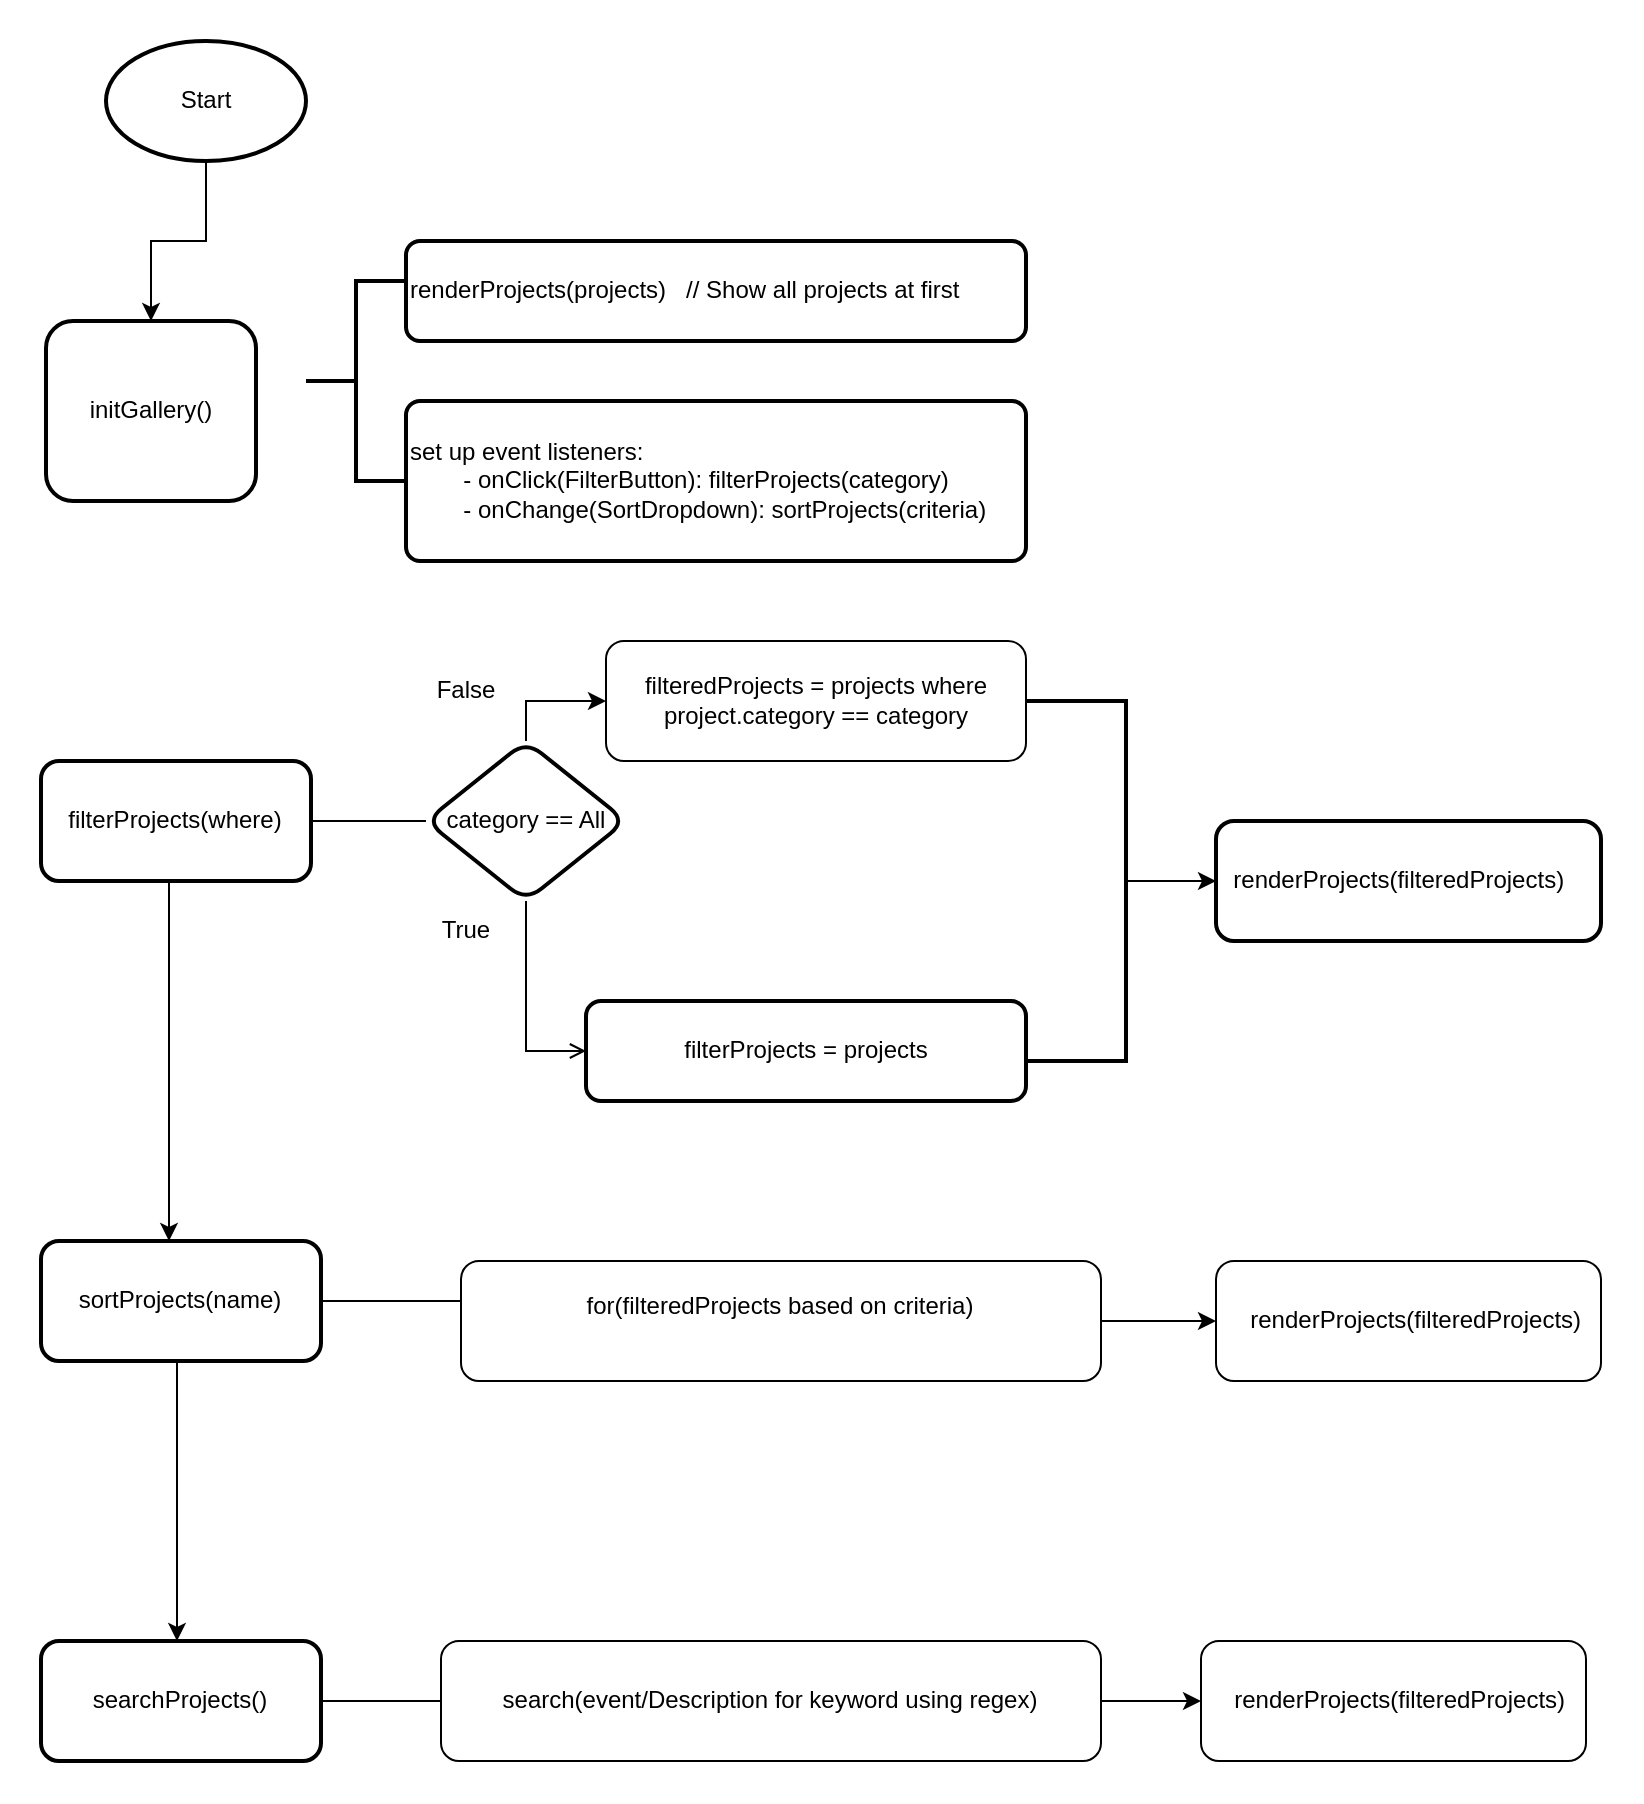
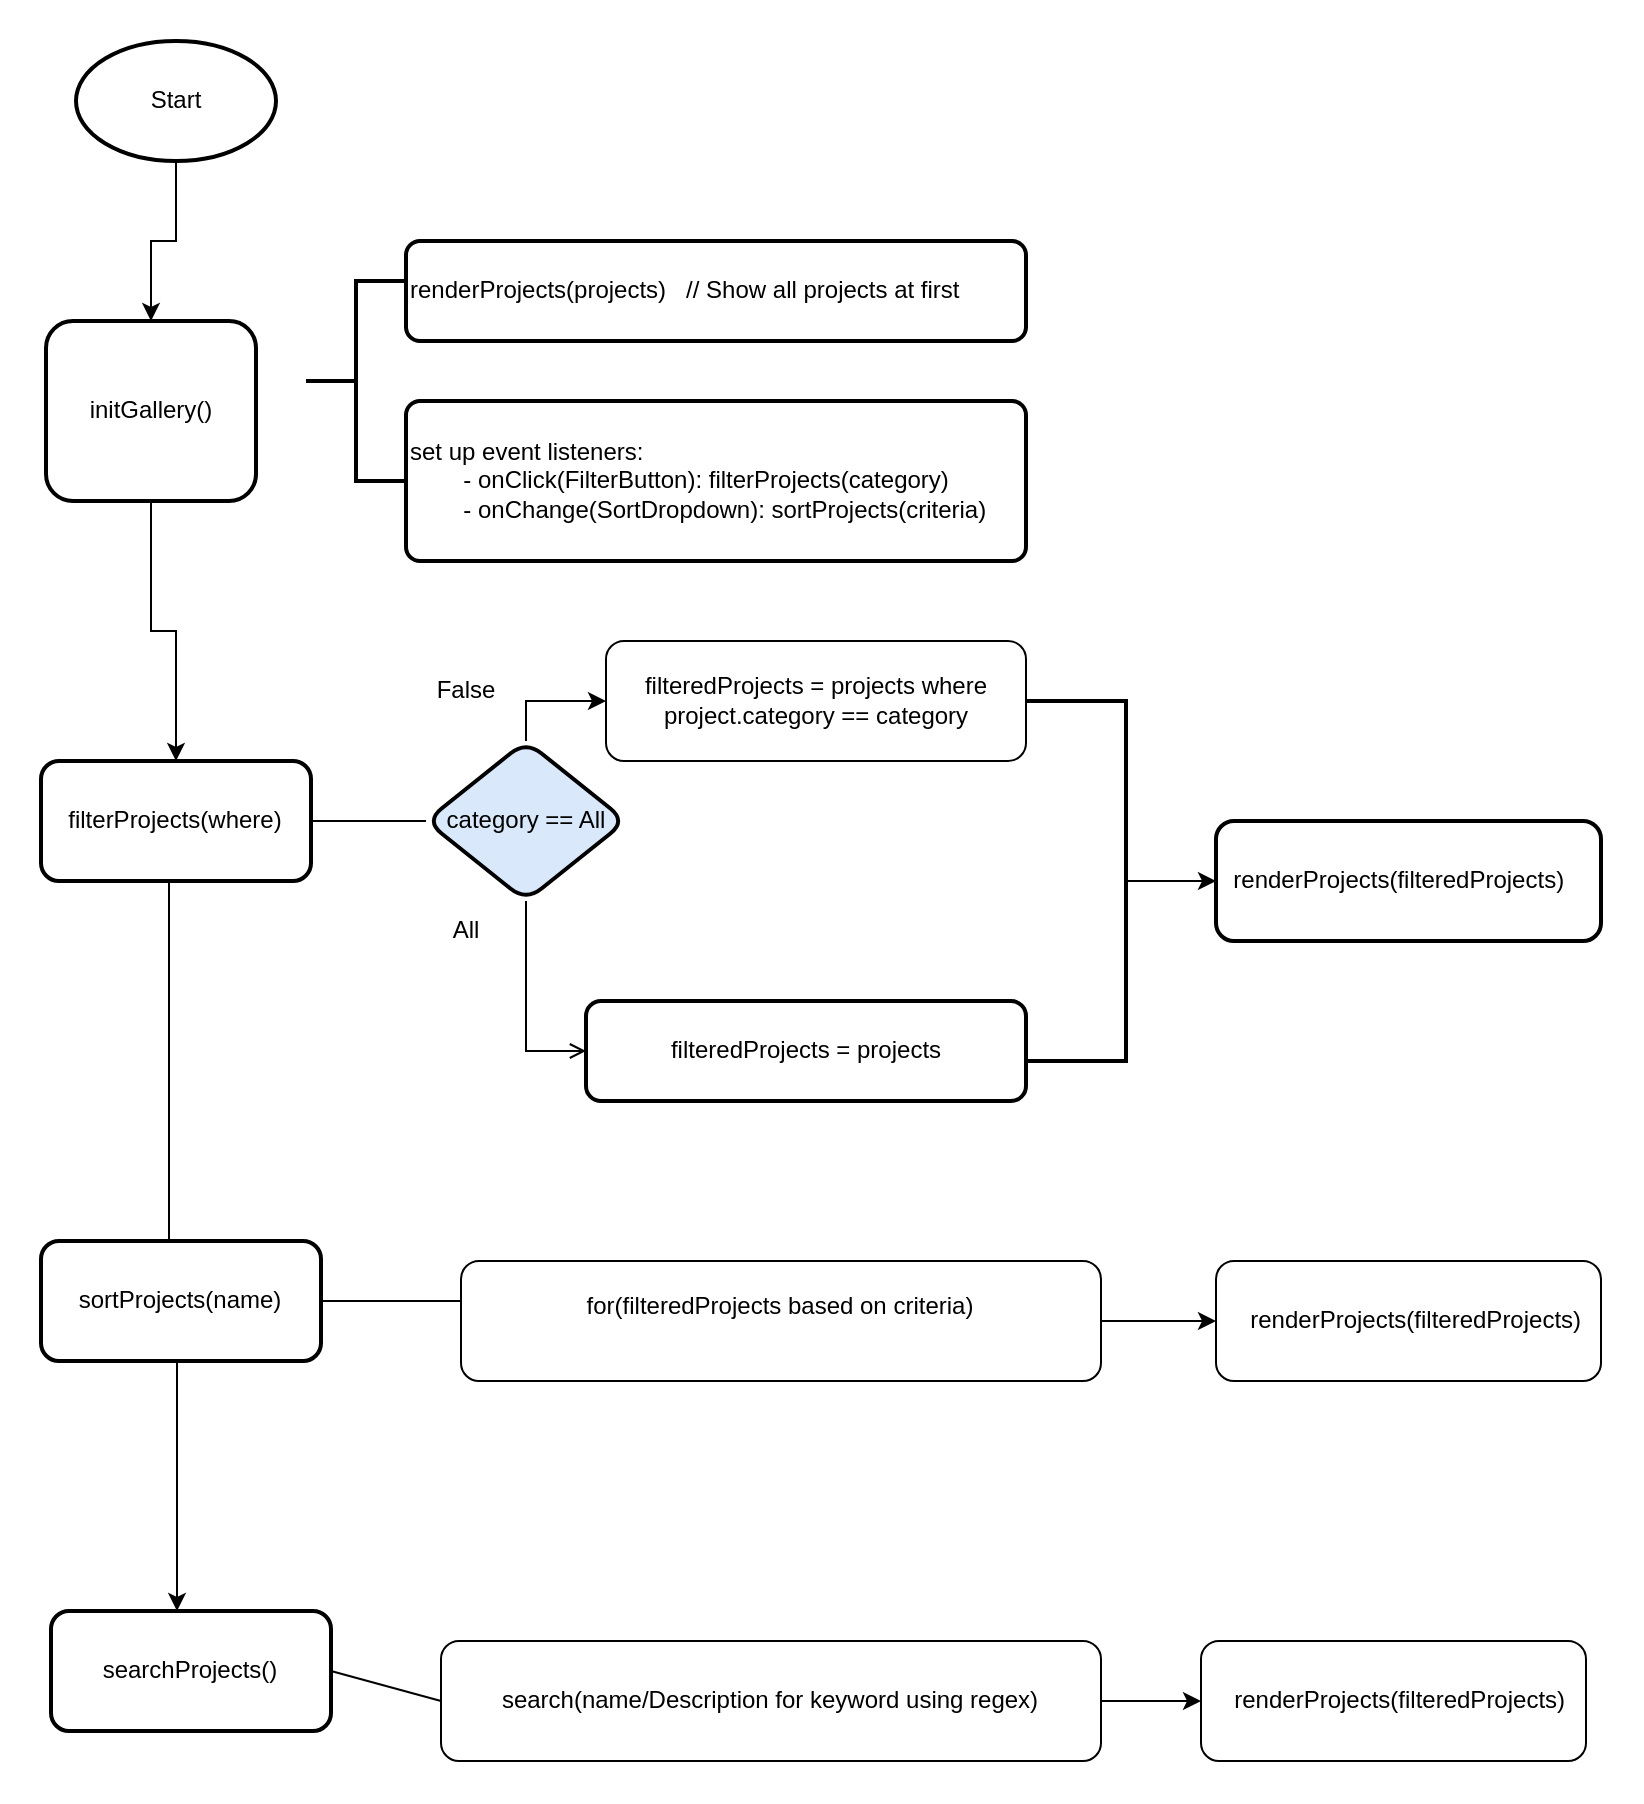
node "Start": moved (206, 101) -> (176, 101)
edge "initGallery()" -> "filterProjects(where)": added
node "category == All": fillcolor #ffffff -> #dae8fc
node "True": label "True" -> "All"
node "filterProjects = projects": label "filterProjects = projects" -> "filteredProjects = projects"
edge "filterProjects(where)" -> "sortProjects(name)": arrowhead classic -> none
node "searchProjects()": moved (181, 1701) -> (191, 1671)
node "search(event/Description for keyword using regex)": label "search(event/Description for keyword using regex)" -> "search(name/Description for keyword using regex)"
